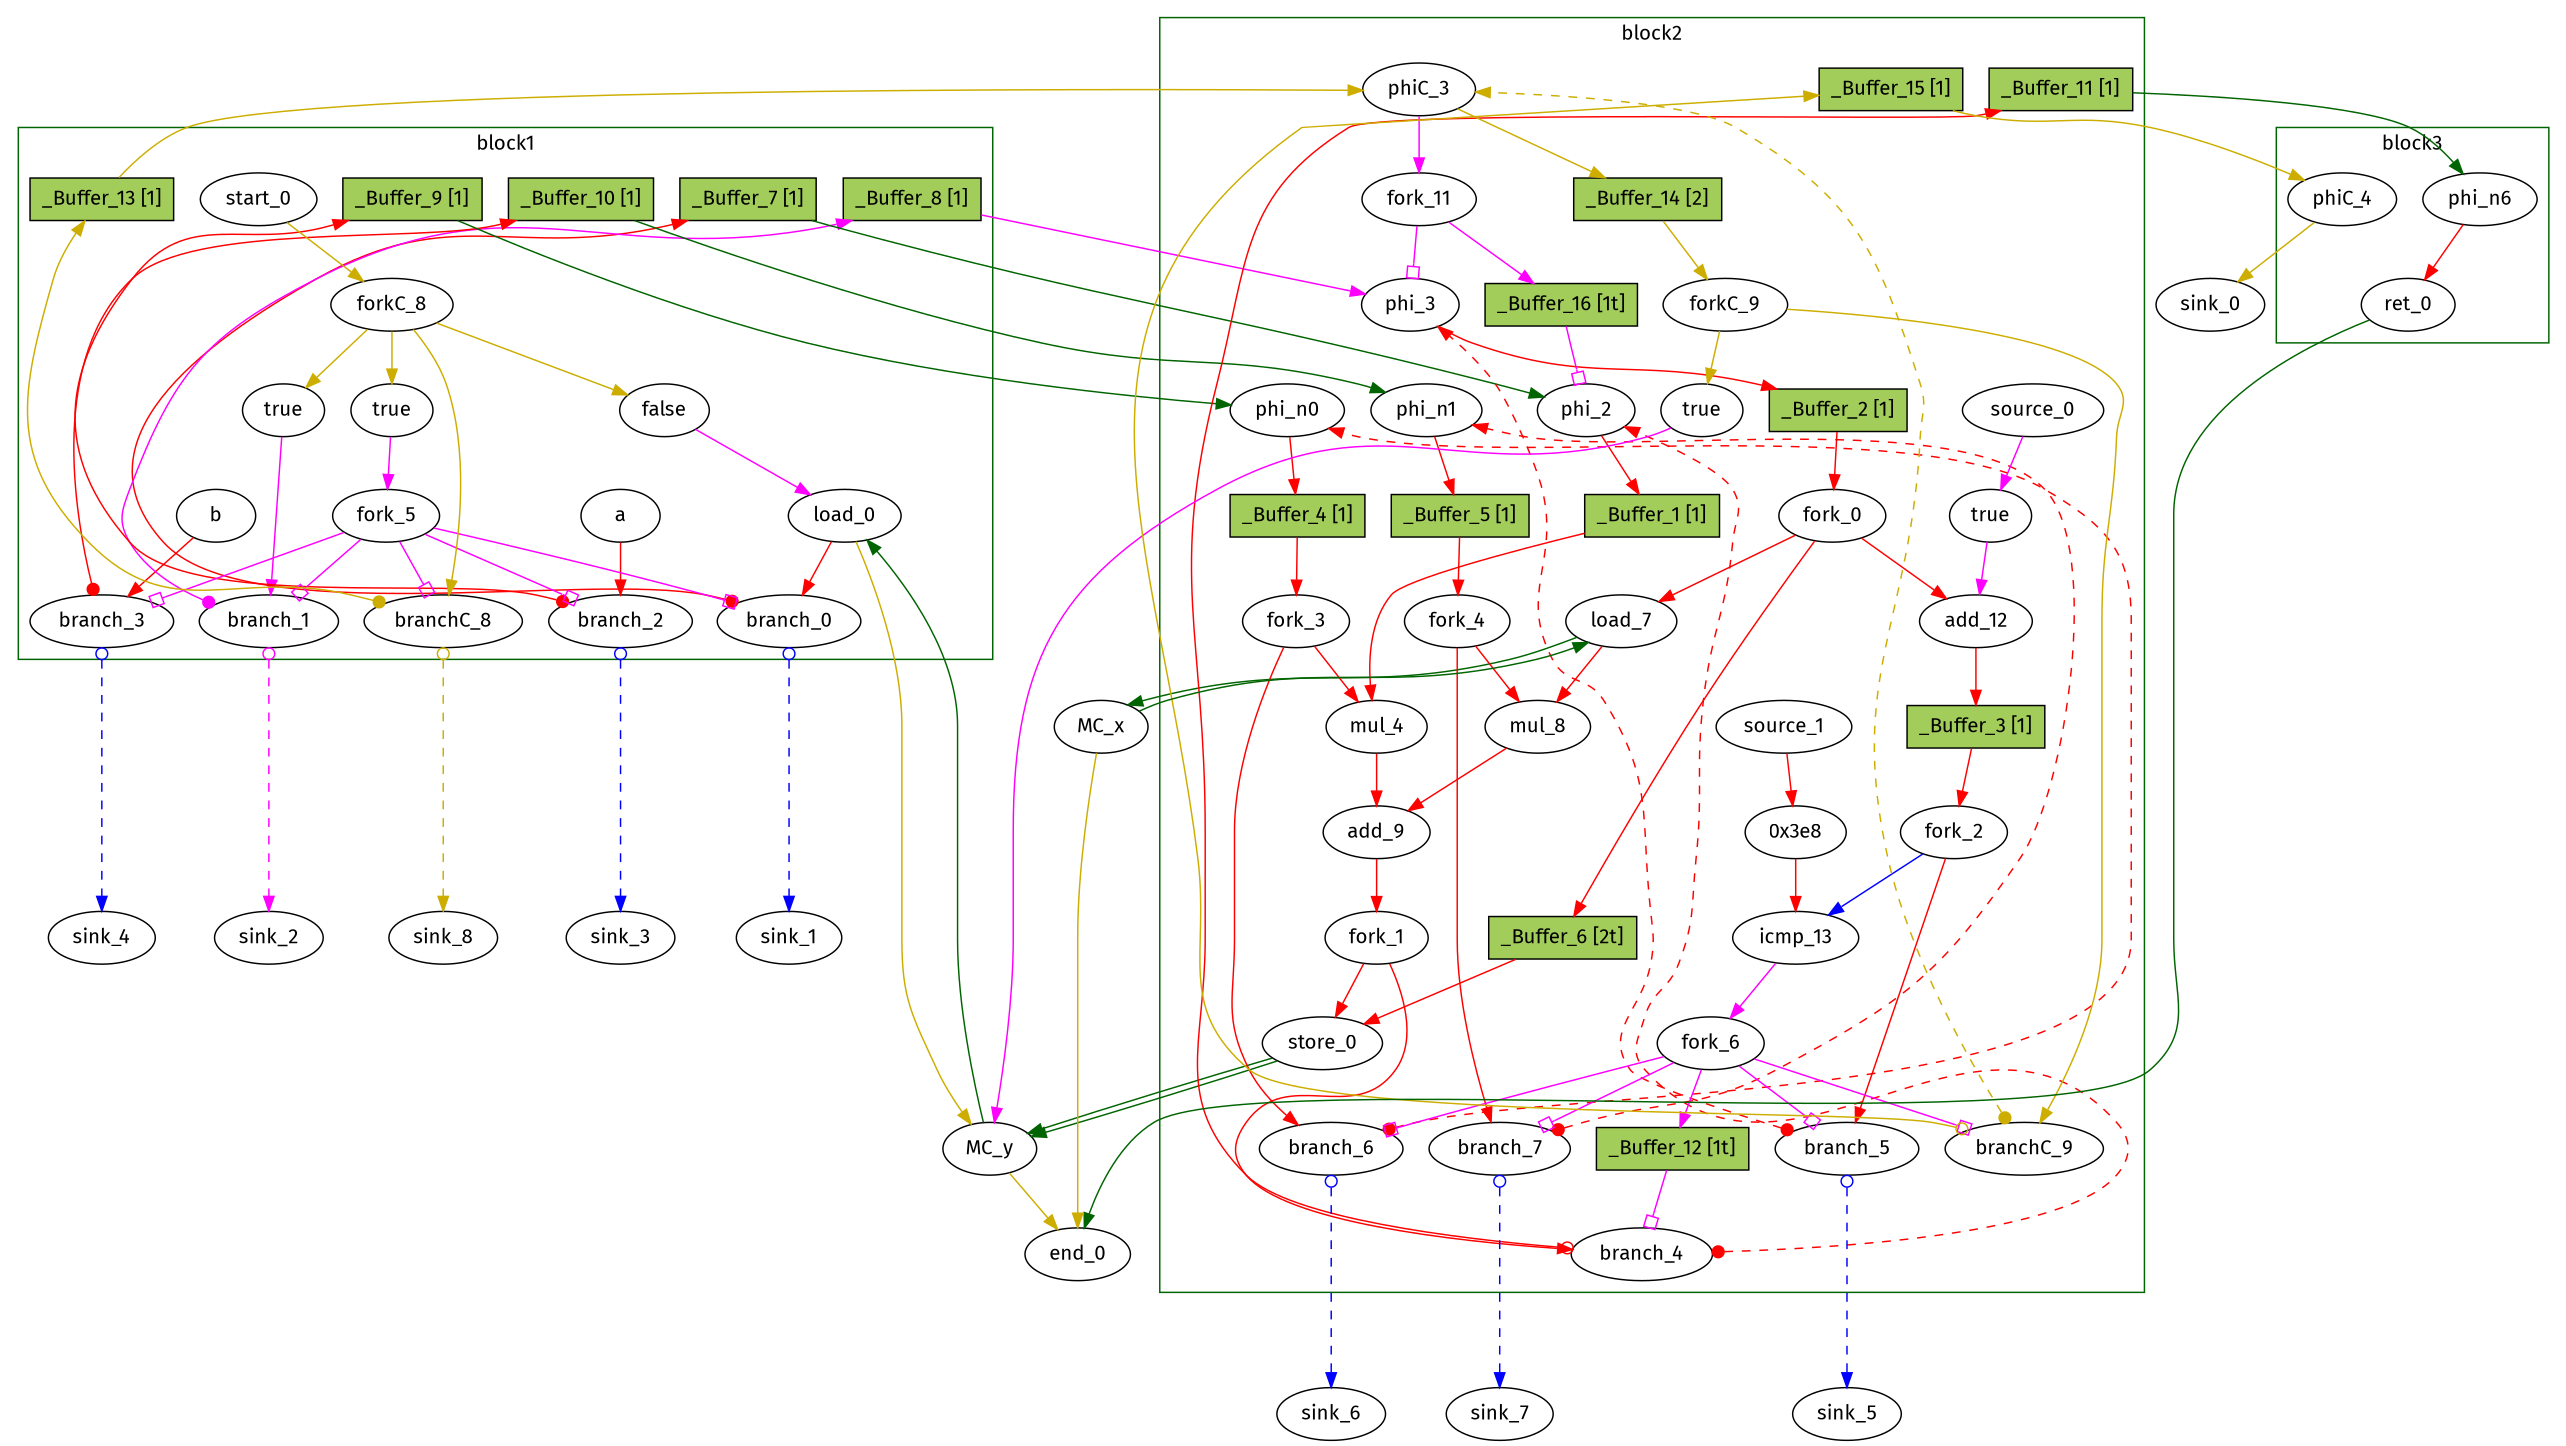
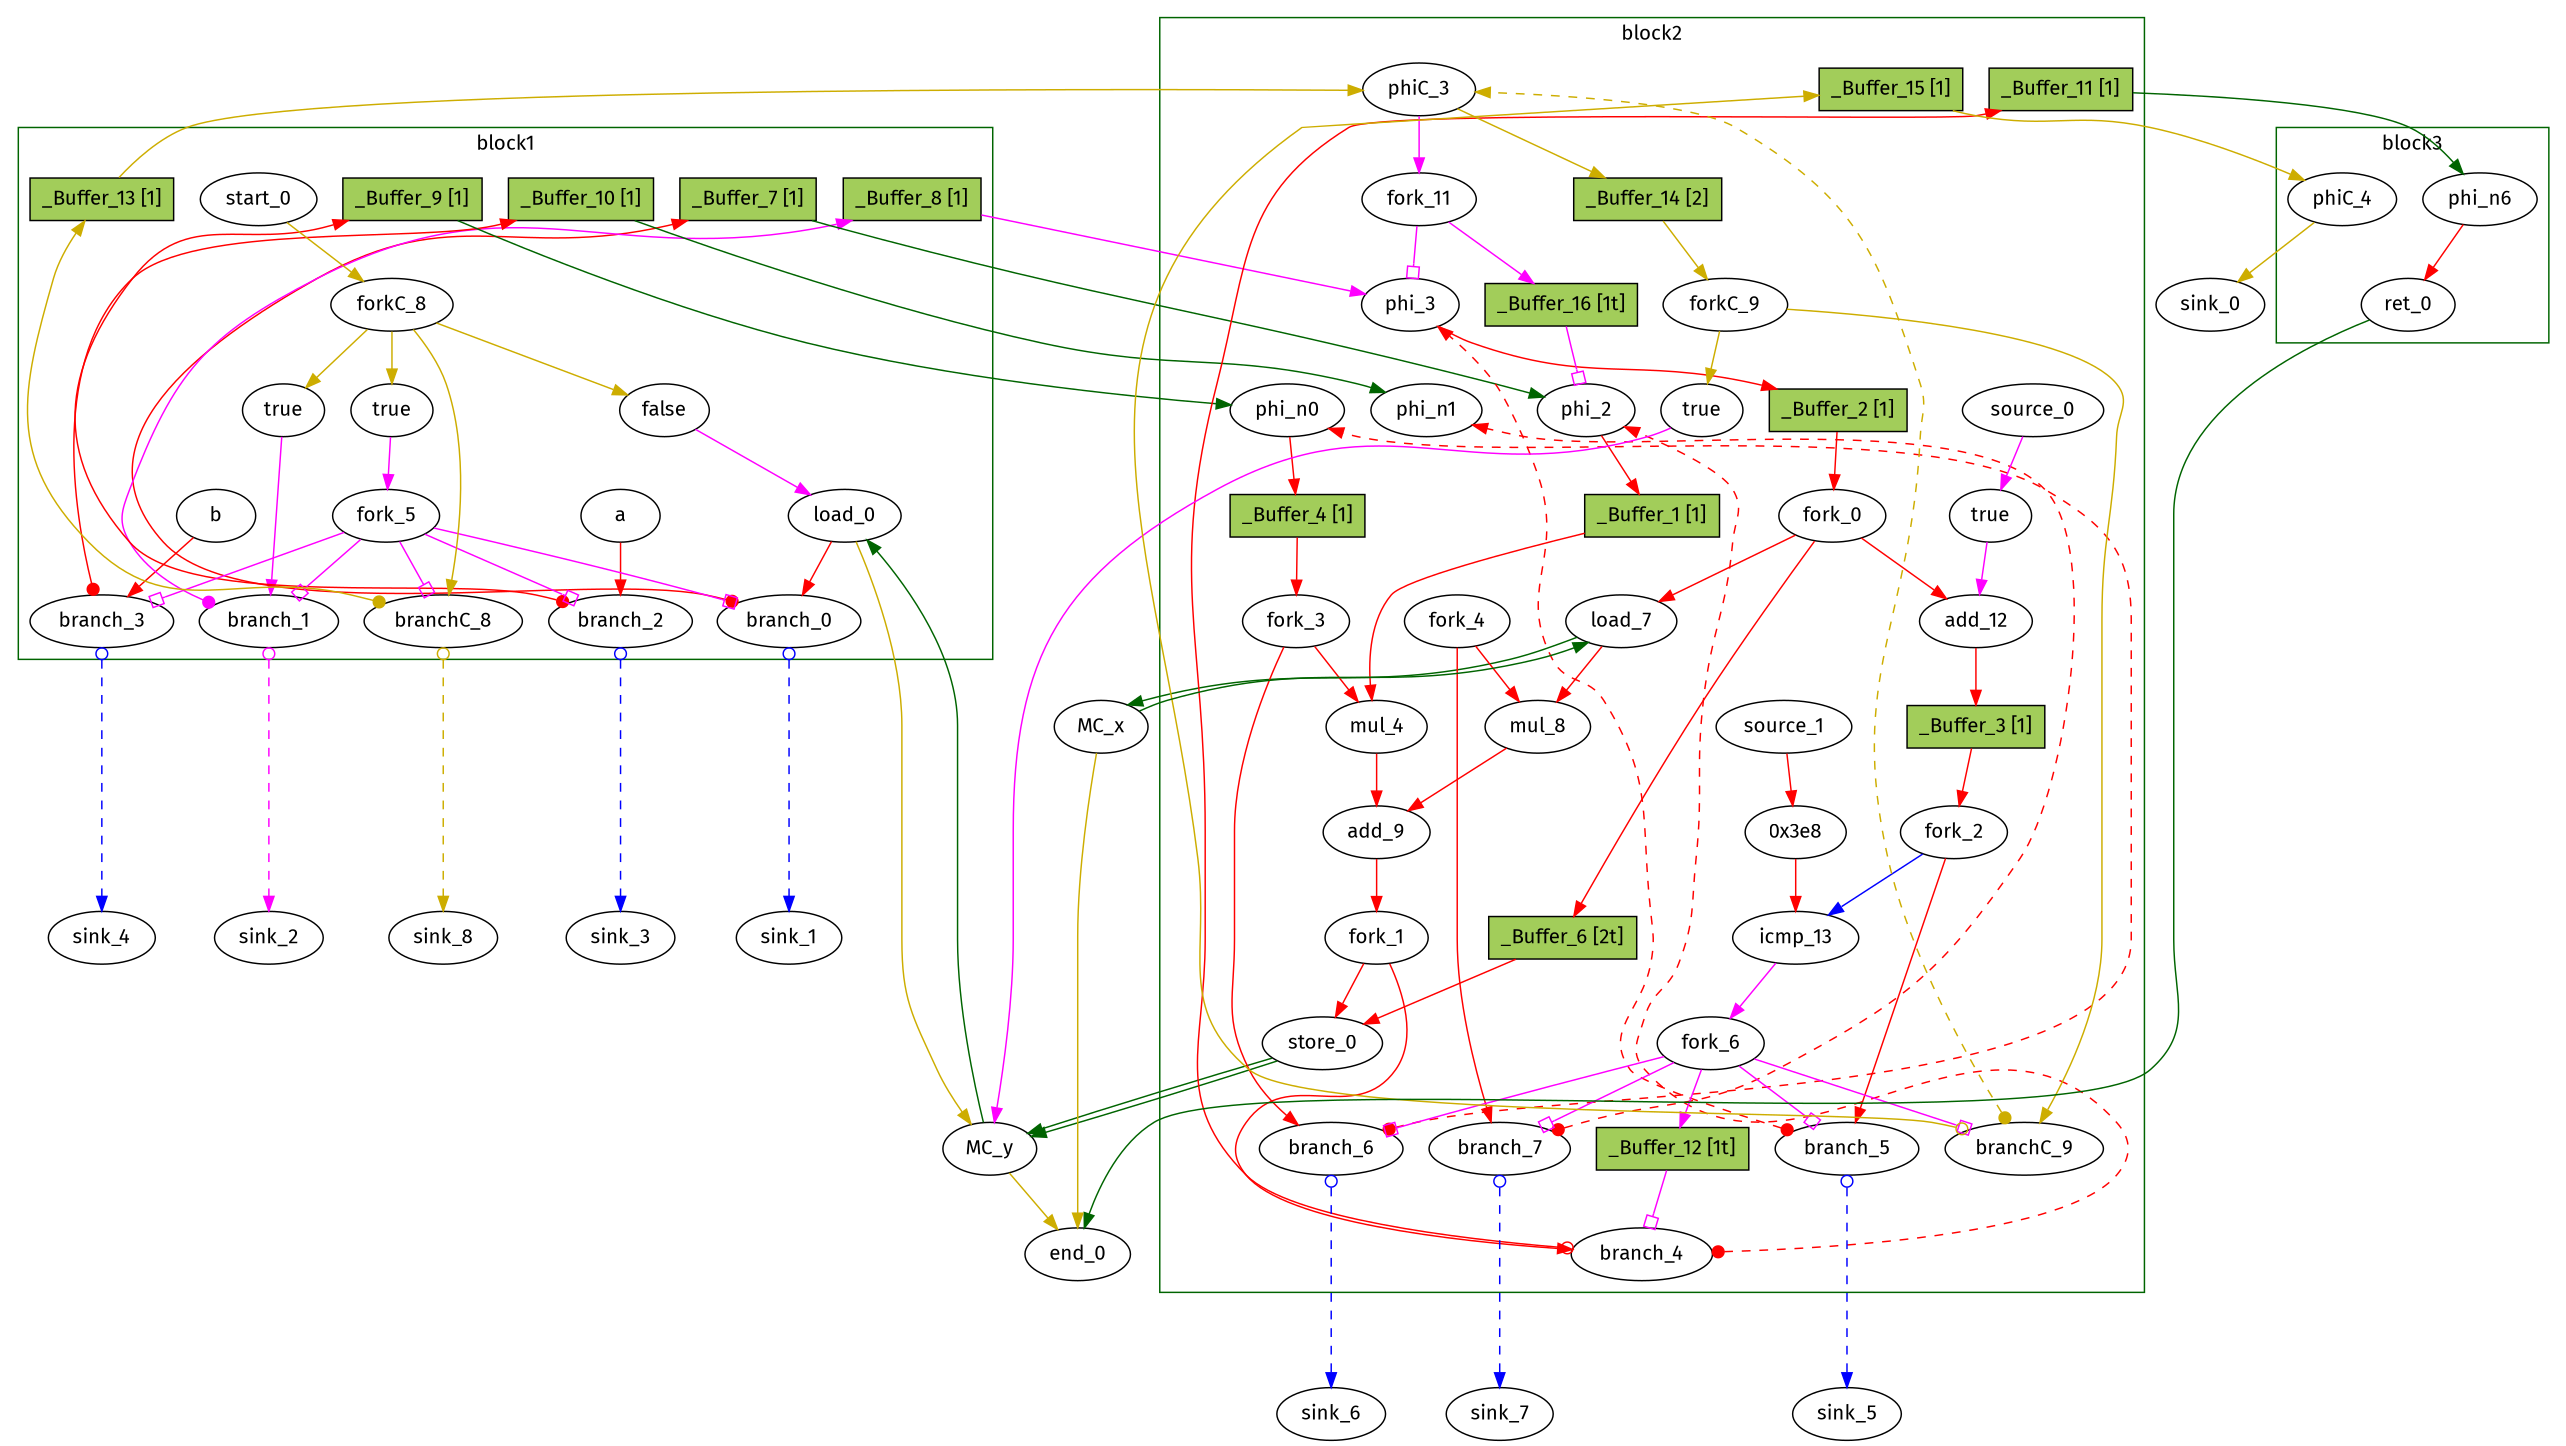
node "_Buffer_5 [1]": removed
